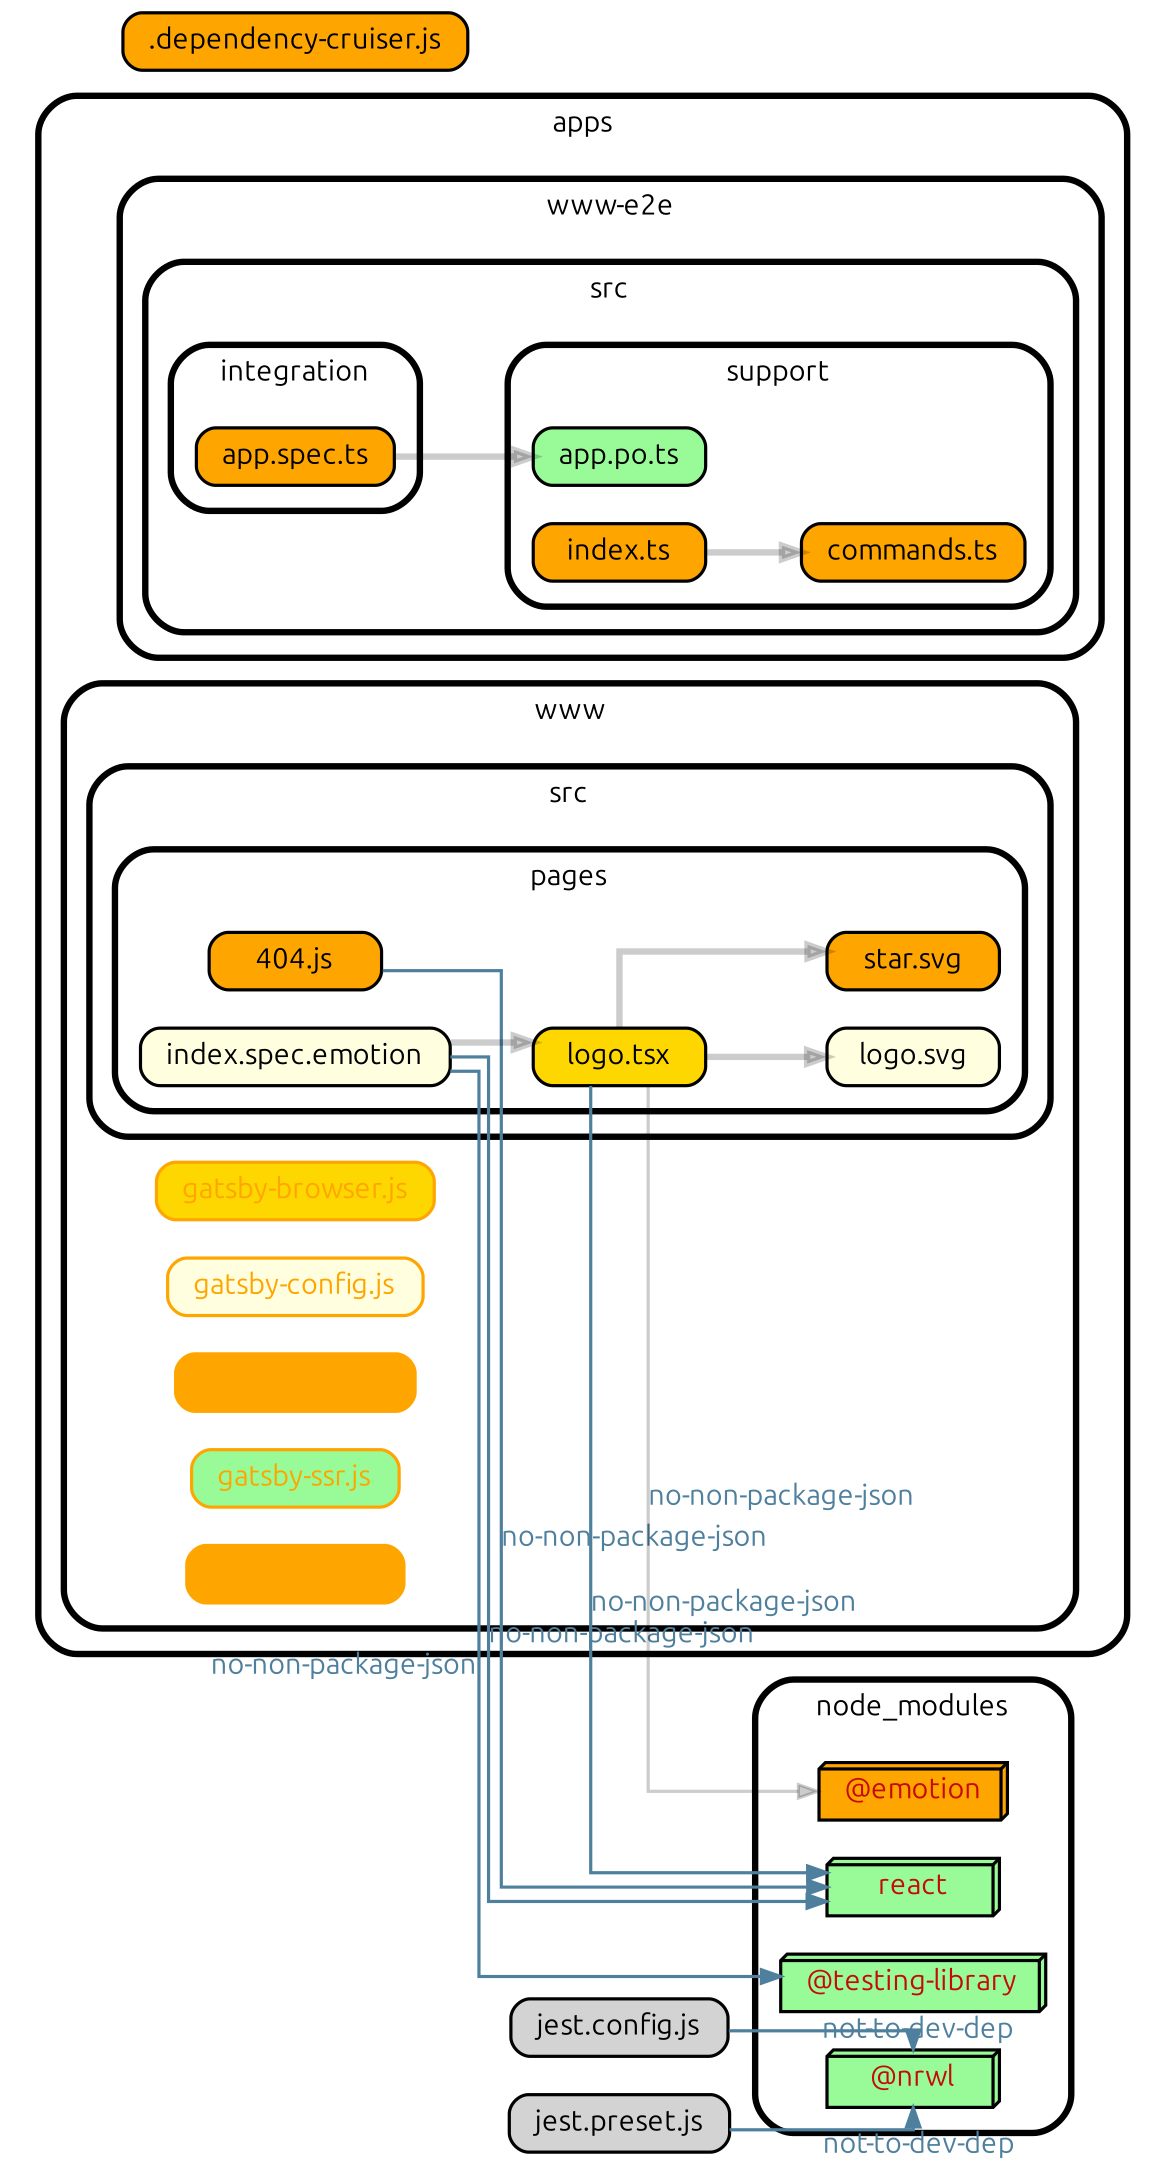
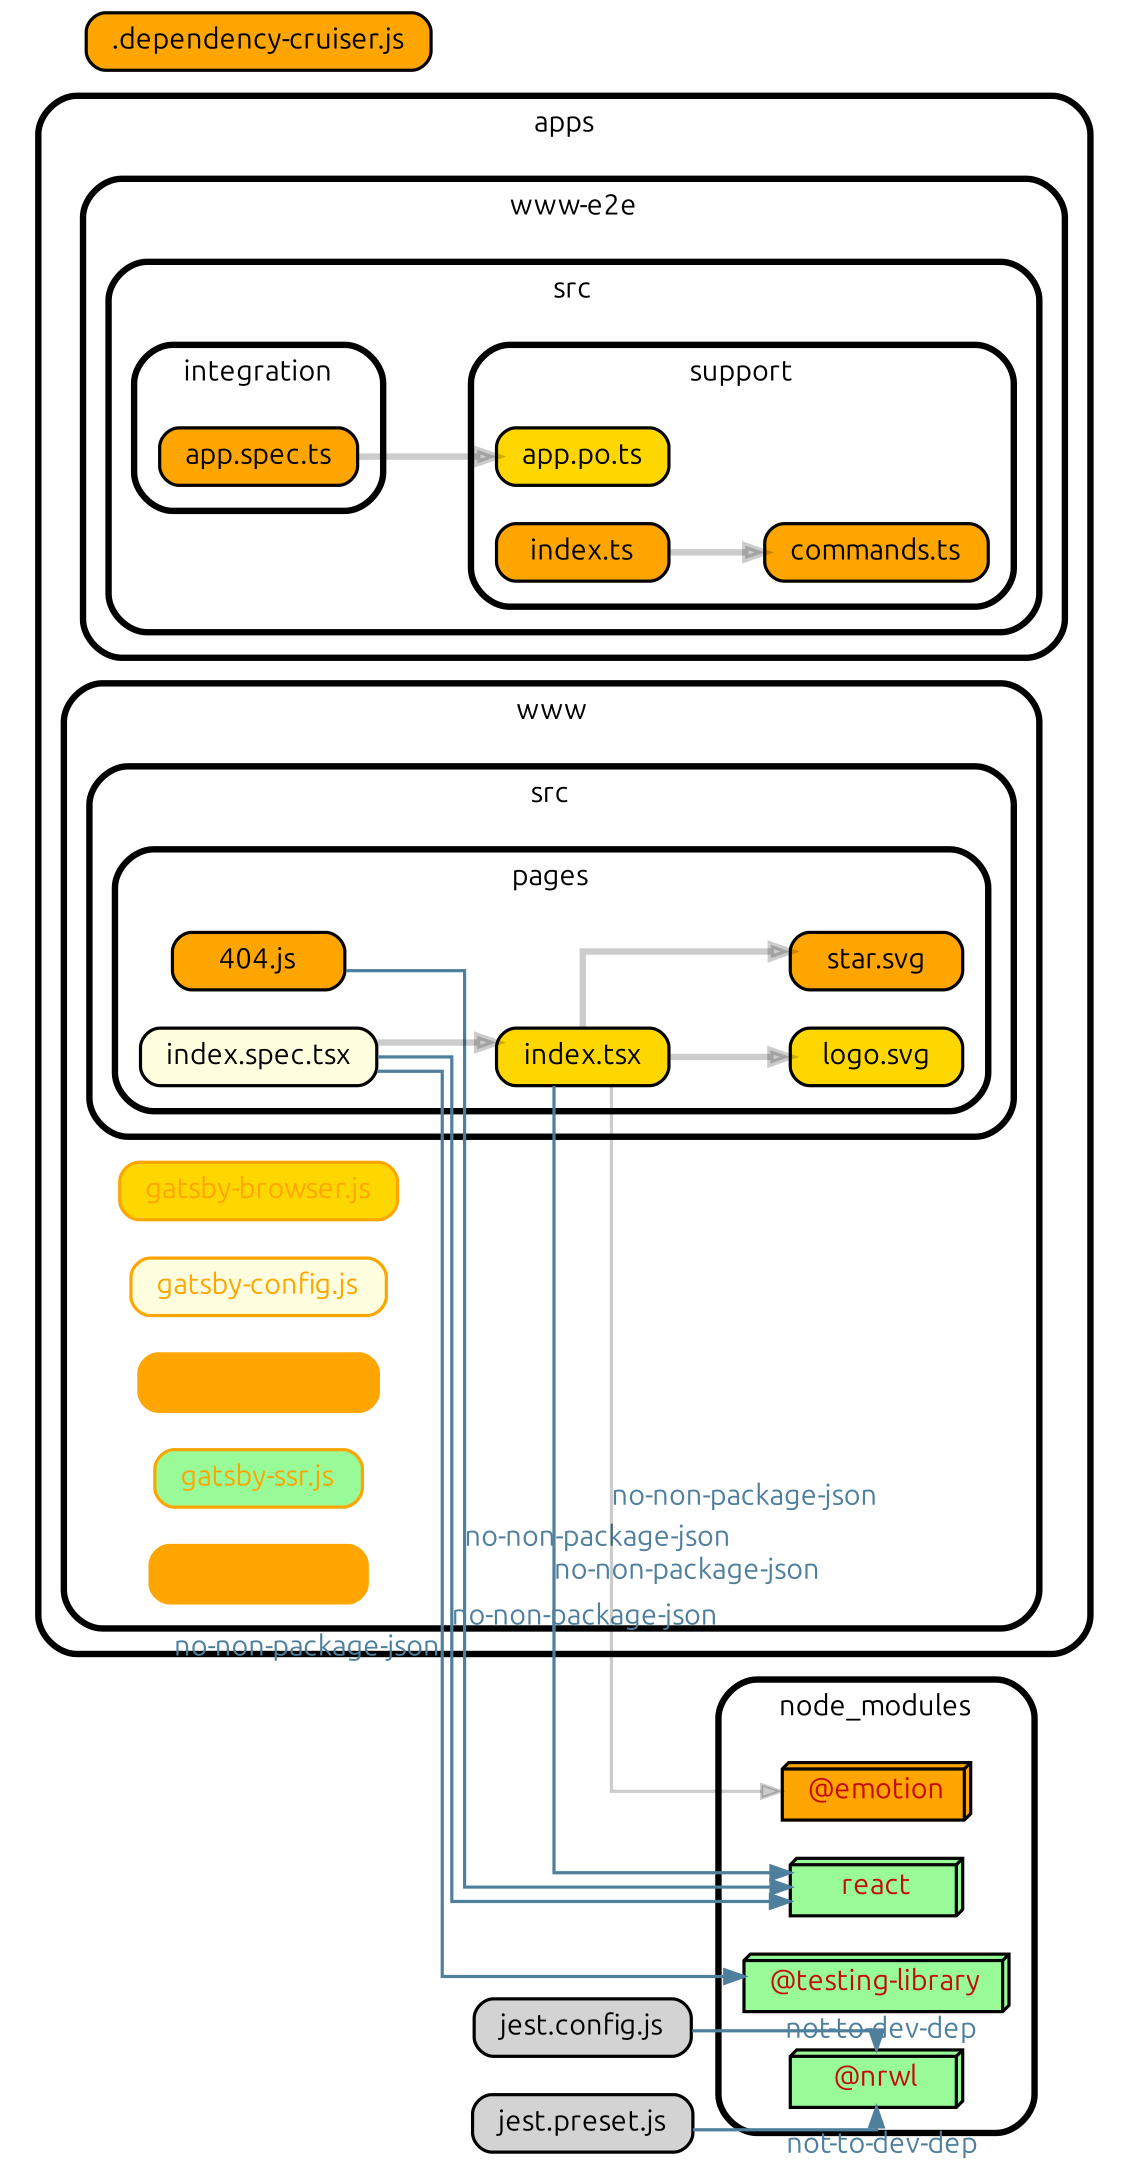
node "app.po.ts": fillcolor palegreen -> gold
node "index.spec.emotion": label "index.spec.emotion" -> "index.spec.tsx"
node "logo.tsx": label "logo.tsx" -> "index.tsx"
node "logo.svg": fillcolor lightyellow -> gold
